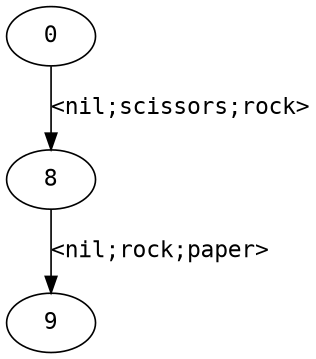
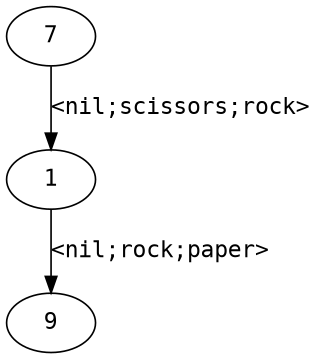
node "0": label "0" -> "7"
node "8": label "8" -> "1"
